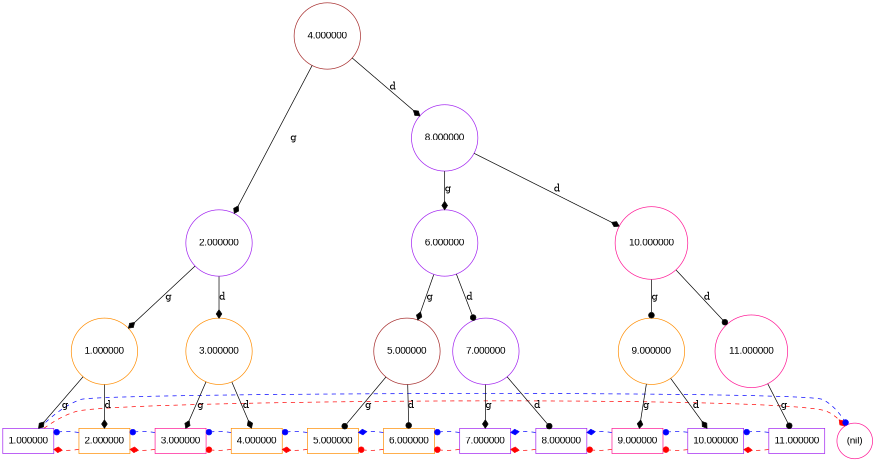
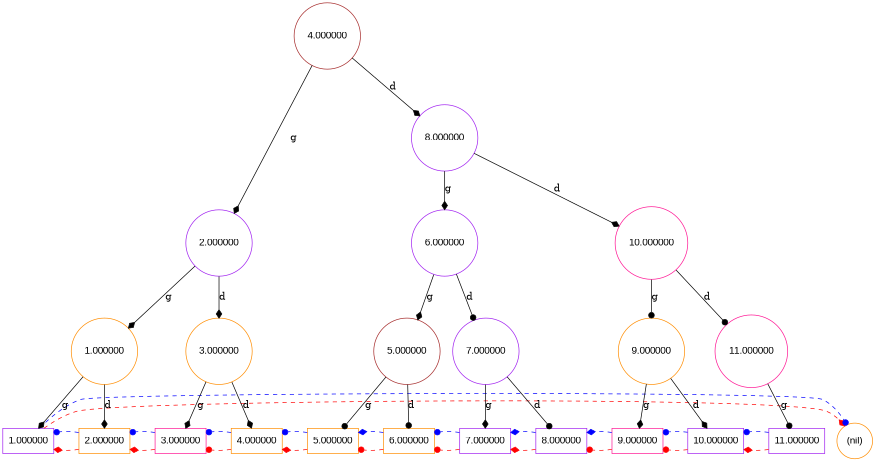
node "(nil)": color deeppink -> darkorange
